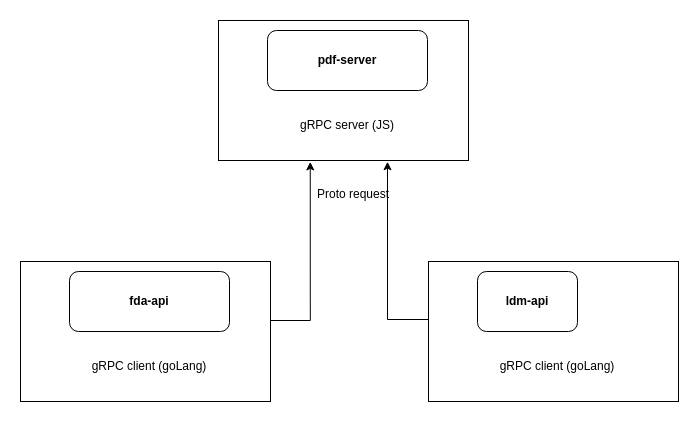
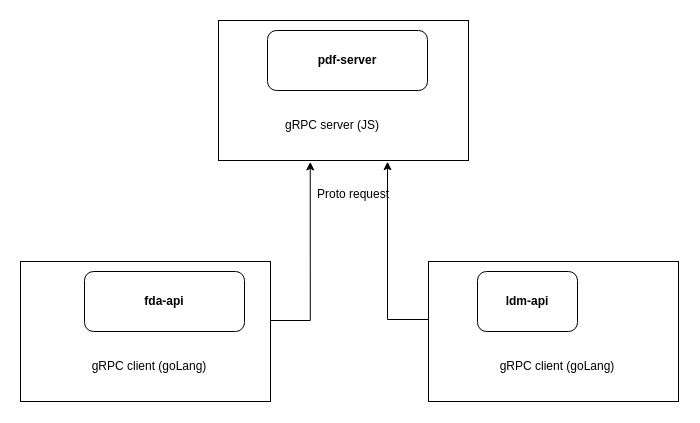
node "gRPC server (JS)": moved (348, 126) -> (333, 126)
node "fda-api": moved (150, 302) -> (165, 302)
